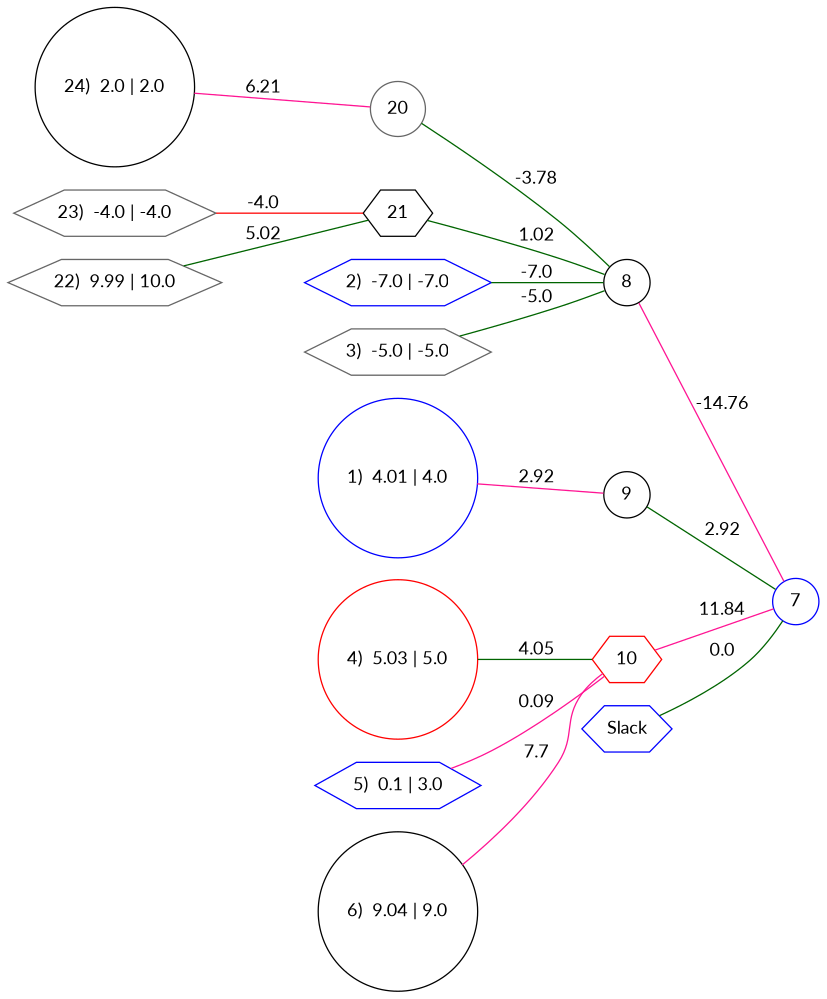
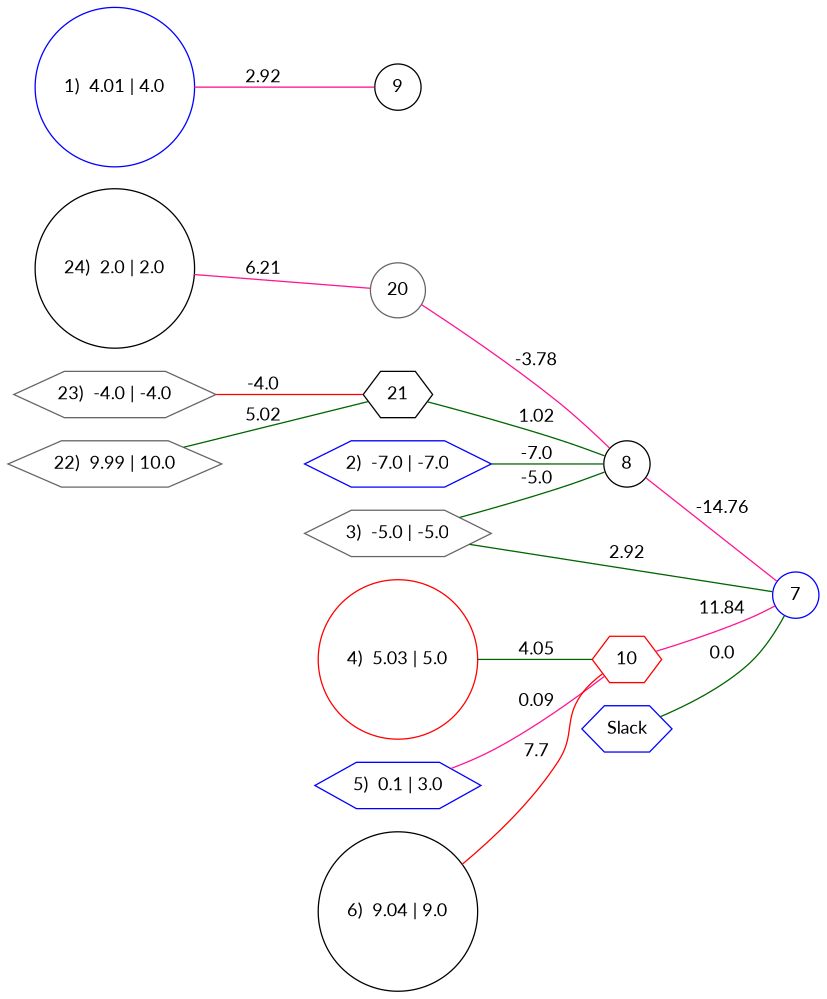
edge "20" -- "8": color darkgreen -> deeppink
edge "9" -- "7": now "3)  -5.0 | -5.0" -- "7"
edge "10" -- "6)  9.04 | 9.0": color deeppink -> red
